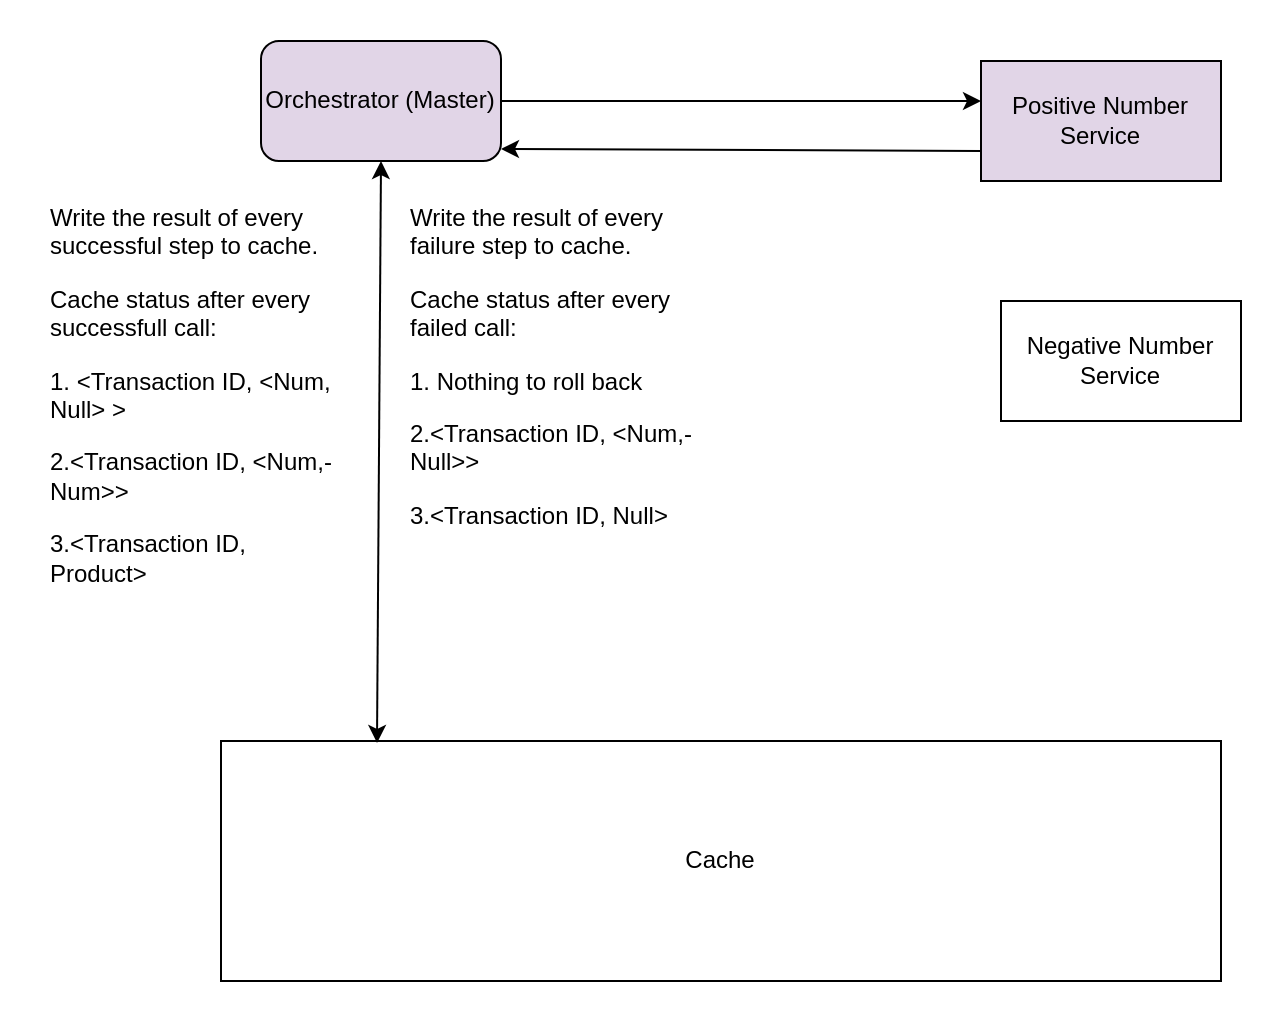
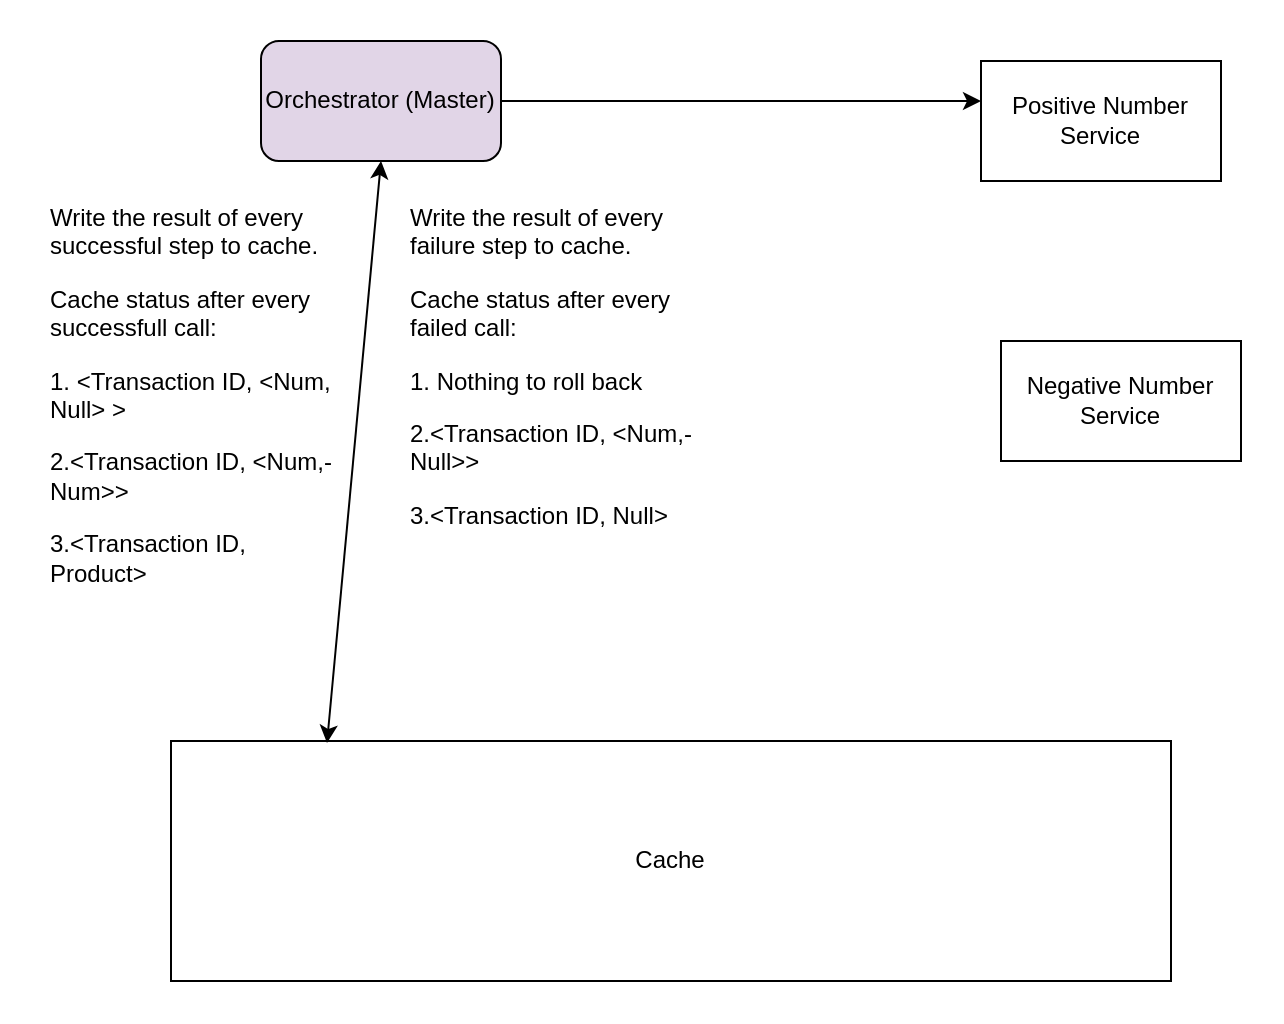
node "Positive Number Service": fillcolor #e1d5e7 -> #ffffff
edge "Positive Number Service" -> "Orchestrator (Master)": removed
node "Negative Number Service": moved (1121, 361) -> (1121, 401)
node "Cache": moved (721, 861) -> (671, 861)
